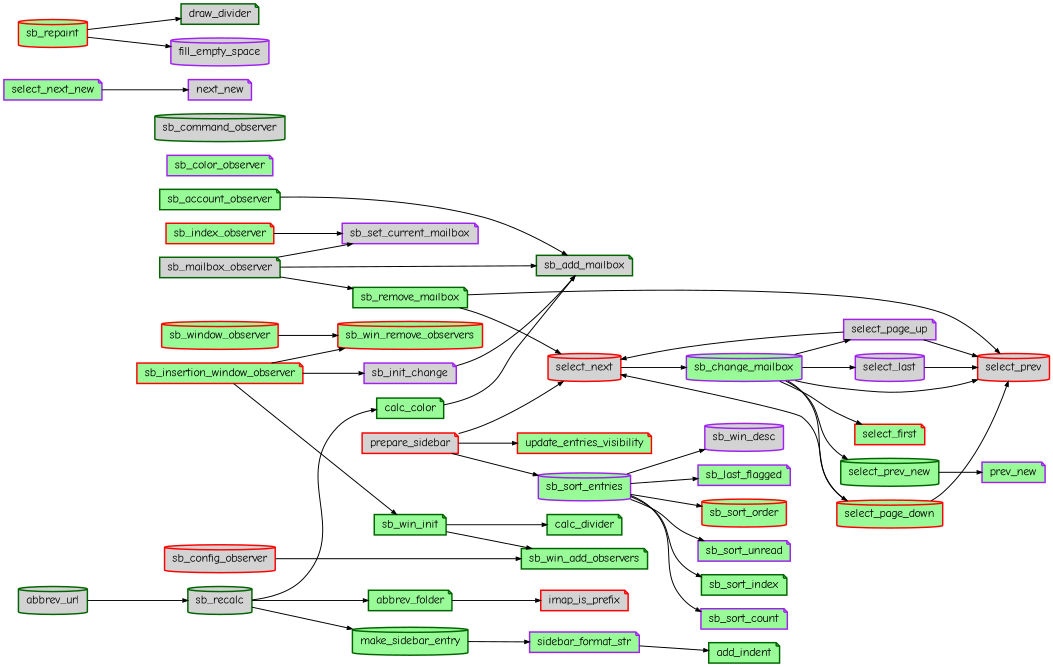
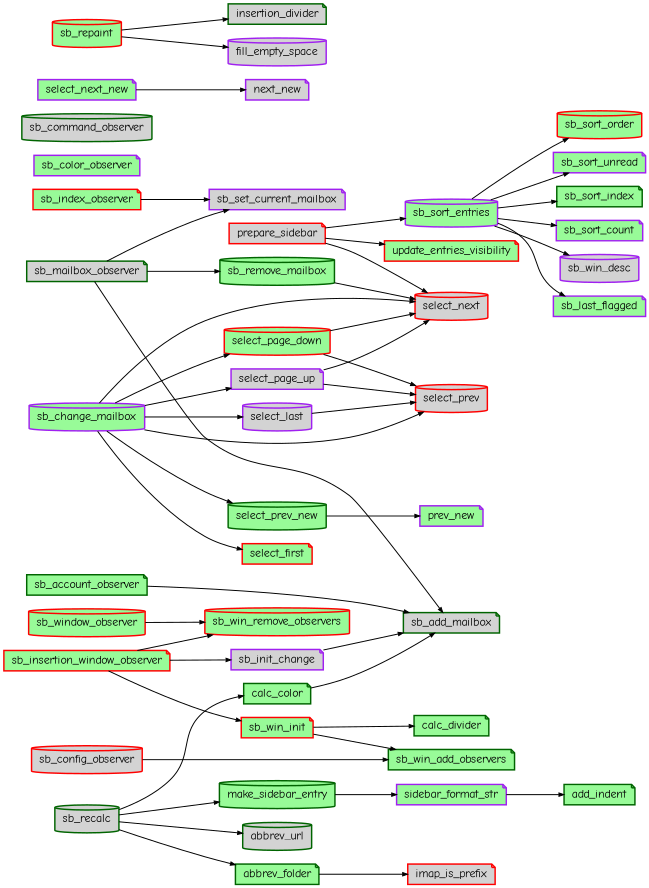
node "draw_divider": label "draw_divider" -> "insertion_divider"
edge "sb_remove_mailbox" -> "select_prev": removed
node "sb_remove_mailbox": shape note -> cylinder
edge "select_next" -> "sb_change_mailbox": reversed
node "sb_win_init": color darkgreen -> red
edge "abbrev_url" -> "sb_recalc": reversed
